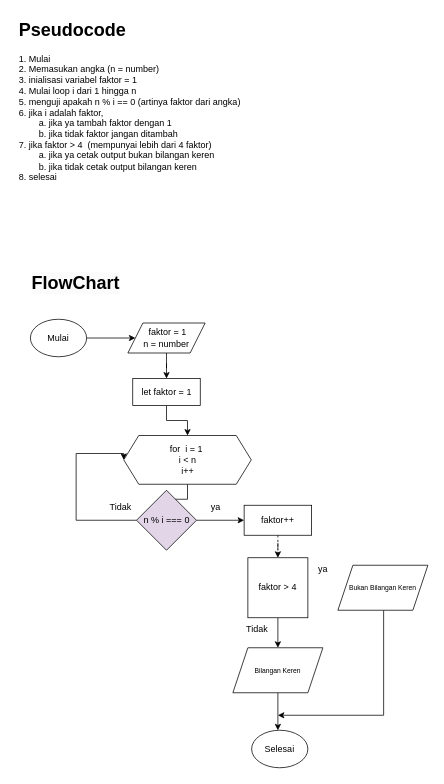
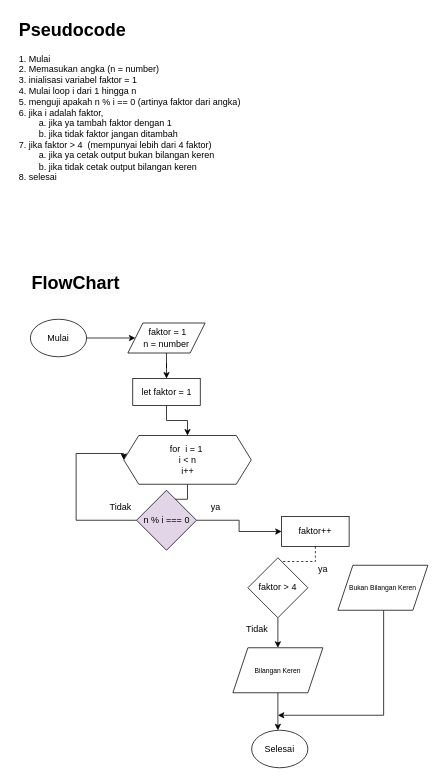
node "faktor++": moved (278, 520) -> (315, 531)
node "faktor > 4": shape rectangle -> diamond
